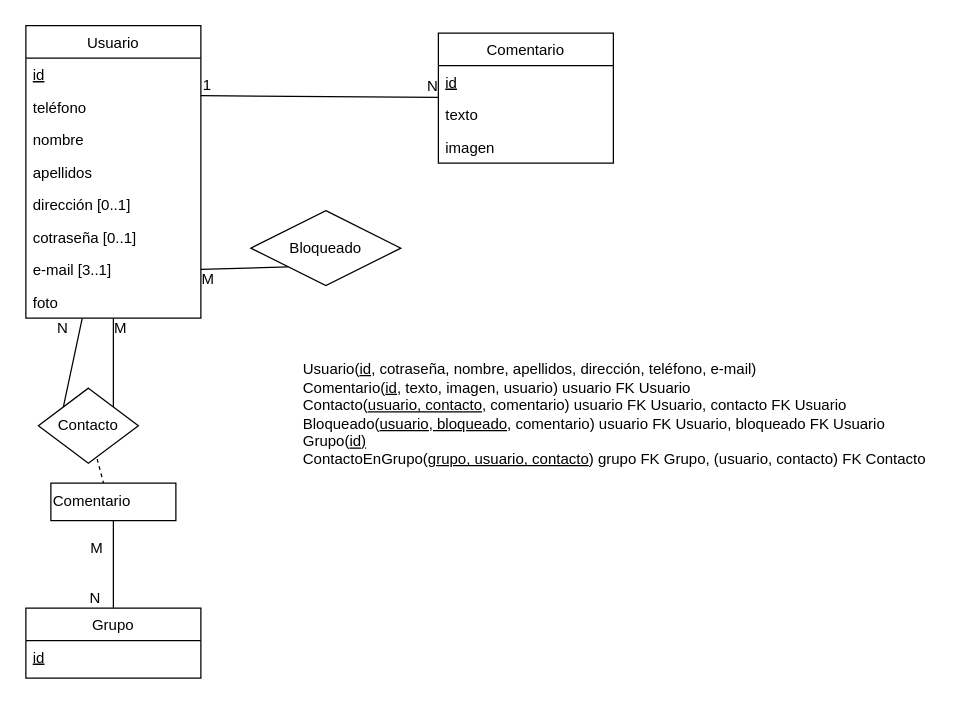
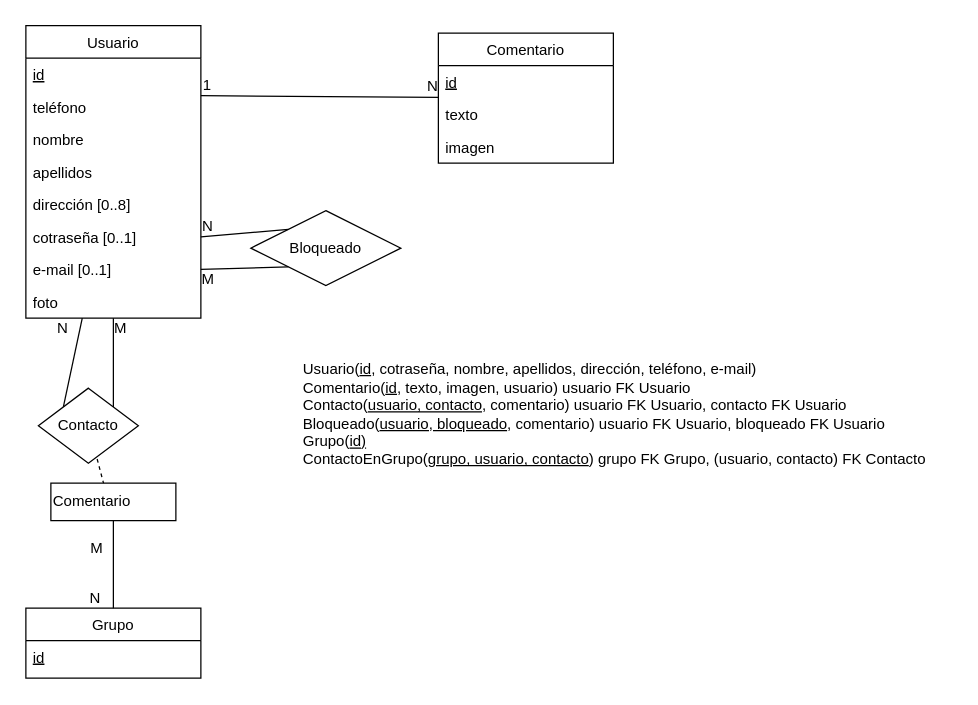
node "dirección [0..1]": label "dirección [0..1]" -> "dirección [0..8]"
edge "cotraseña [0..1]" -- "Bloqueado": added, label "N"
node "e-mail [3..1]": label "e-mail [3..1]" -> "e-mail [0..1]"
